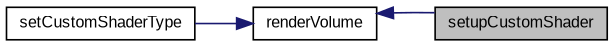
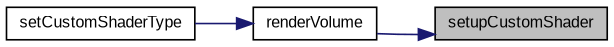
edge "setupCustomShader" -> "renderVolume": reversed
